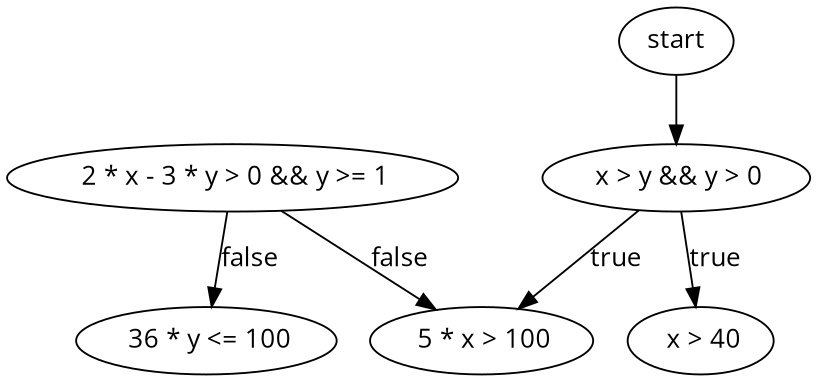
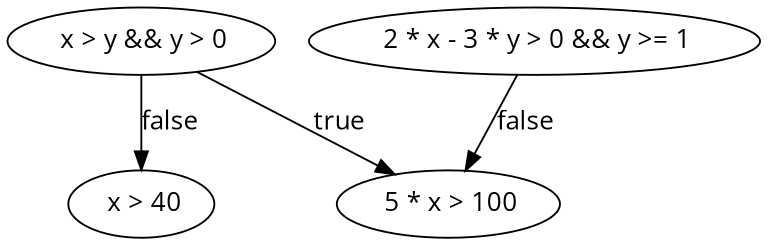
node "start": removed
edge "x > y && y > 0" -> "x > 40": label "true" -> "false"
node "36 * y <= 100": removed
